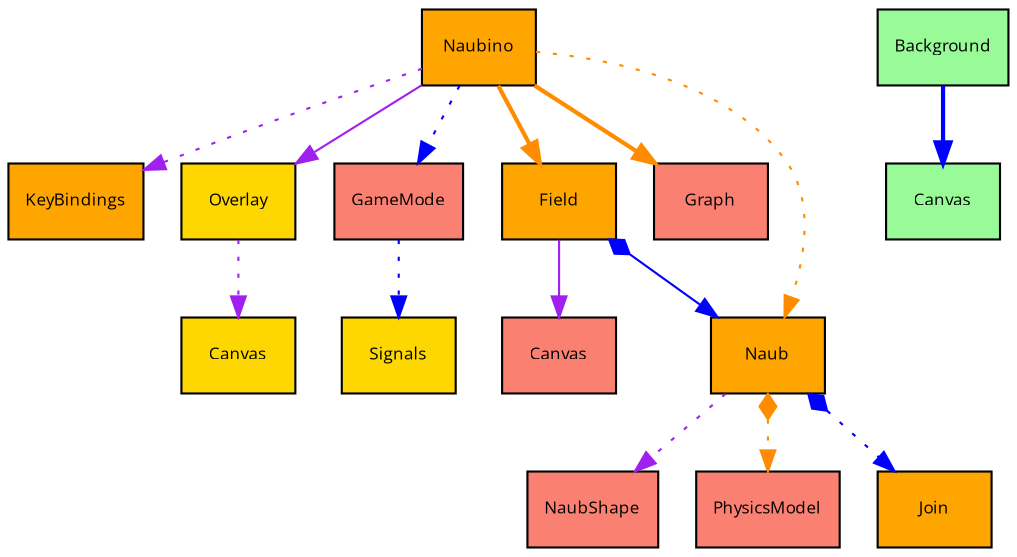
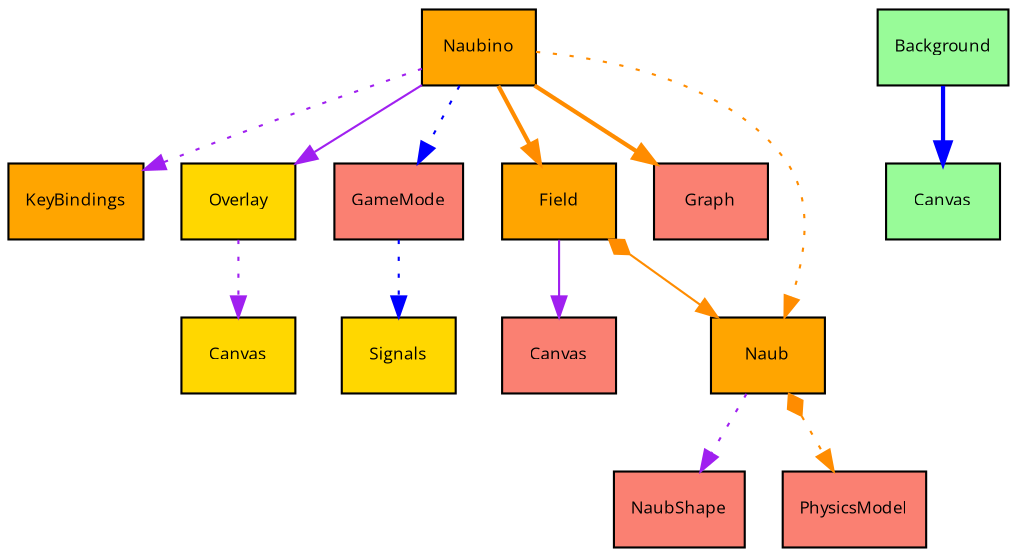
edge "Field" -- "Naub": color blue -> darkorange
node "Join": removed
